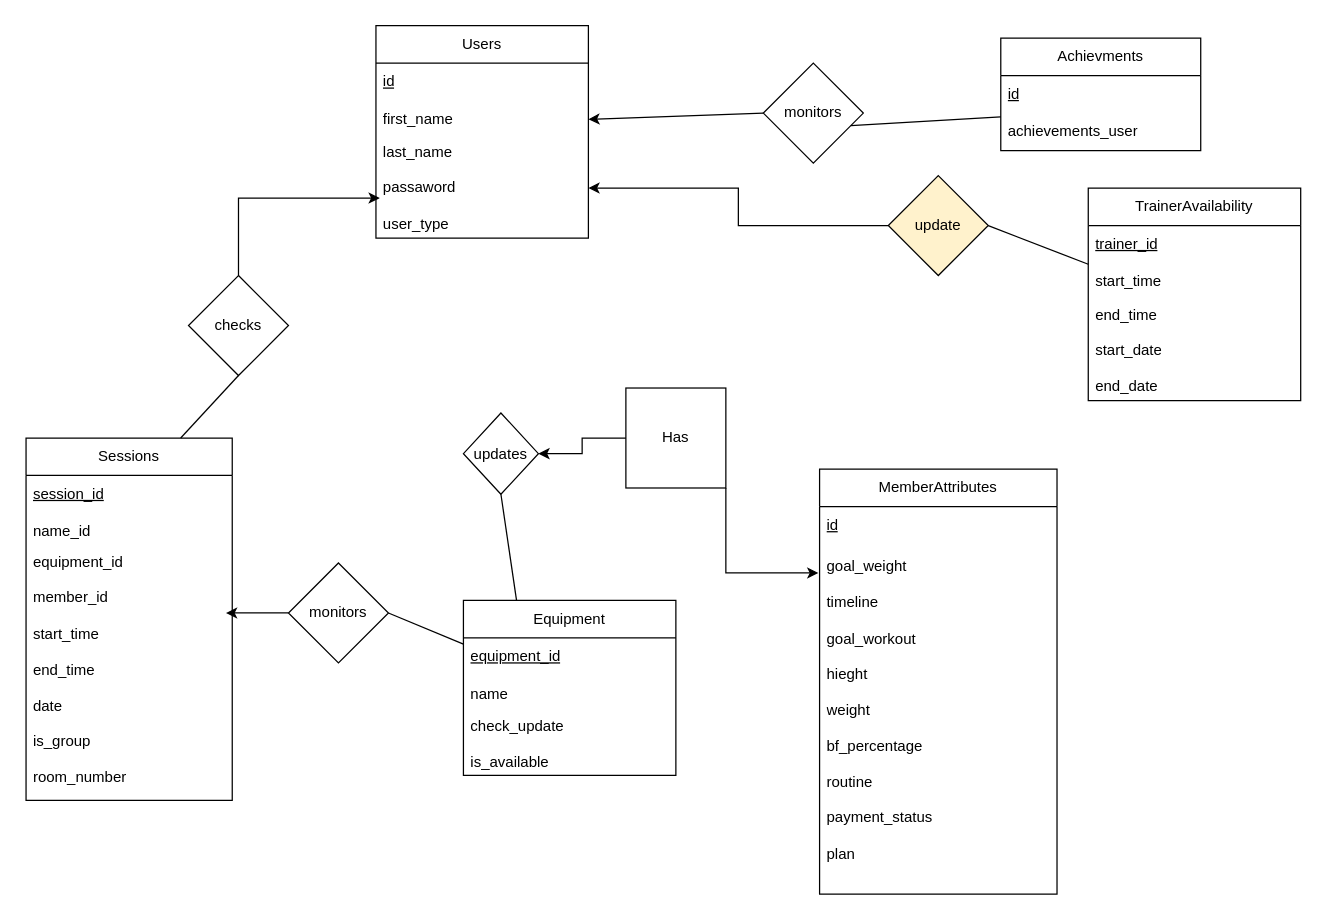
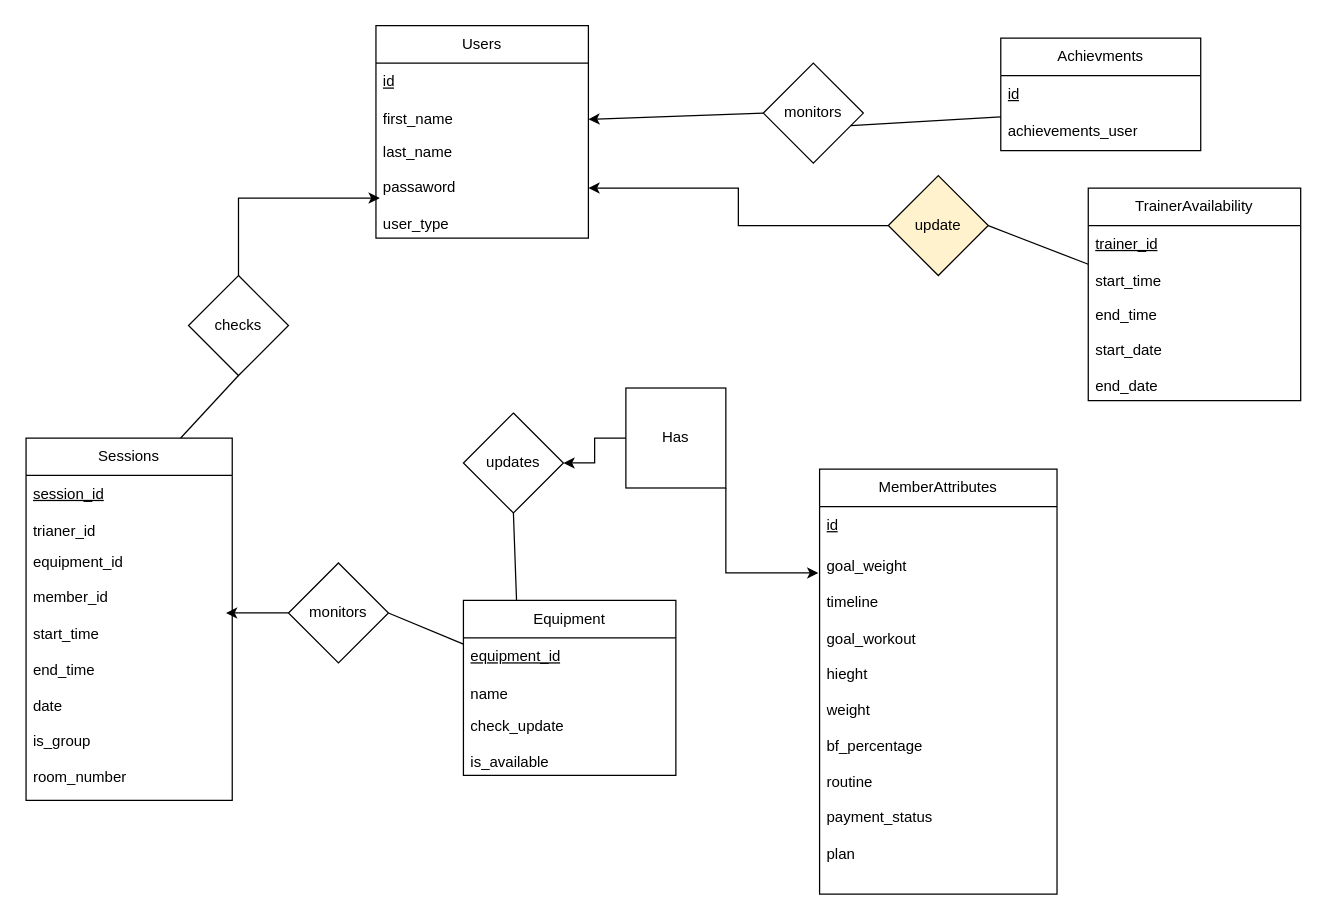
node "updates": size 75x81 -> 100x100
node "name_id": label "name_id" -> "trianer_id"
